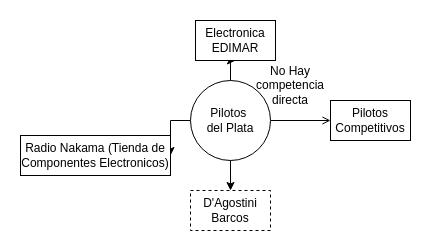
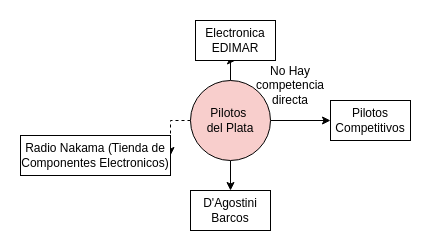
edge "Pilotos del Plata" -> "Radio Nakama (Tienda de Componentes Electronicos)": style solid -> dashed
node "Pilotos del Plata": fillcolor #ffffff -> #f8cecc
edge "Pilotos del Plata" -> "Pilotos Competitivos": arrowhead open -> classic
node "D'Agostini Barcos": style dashed -> solid
